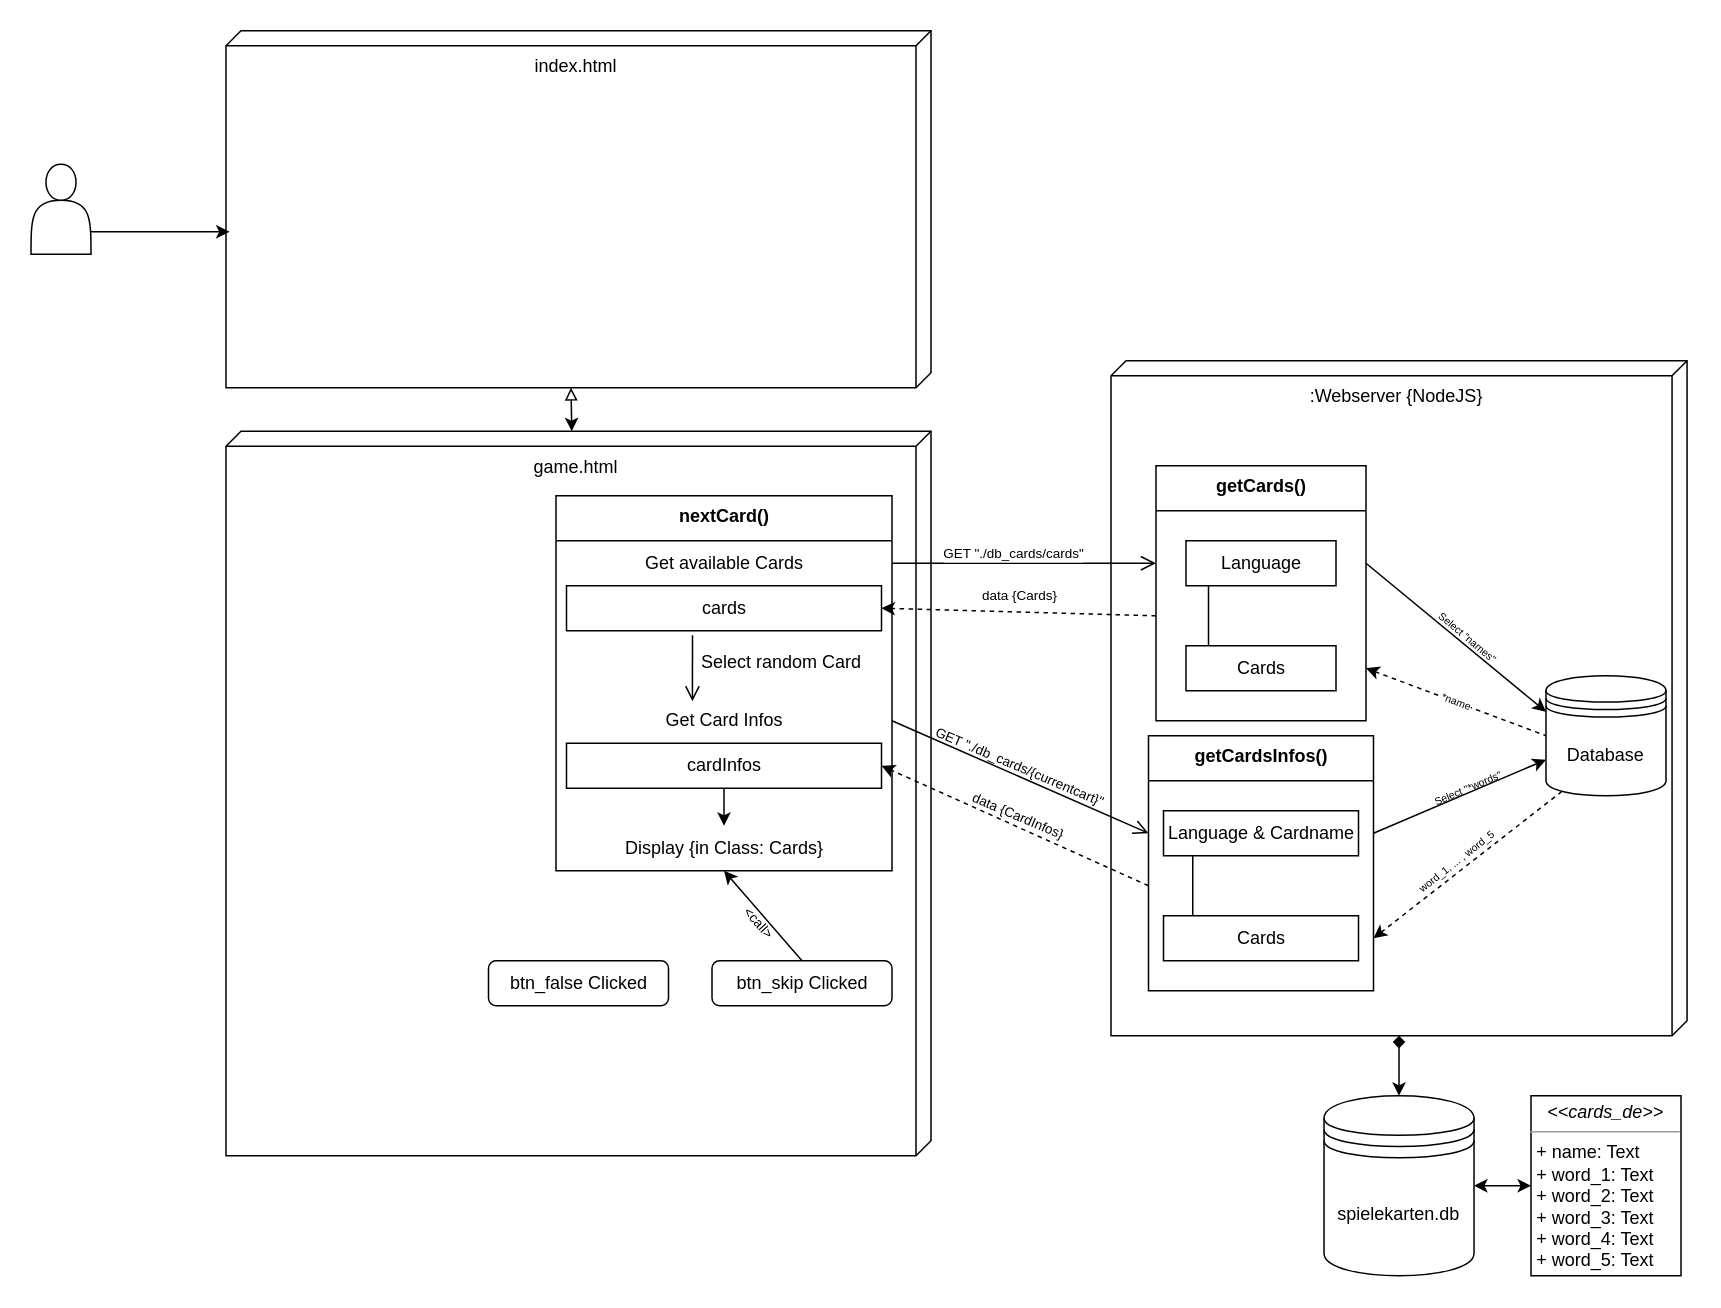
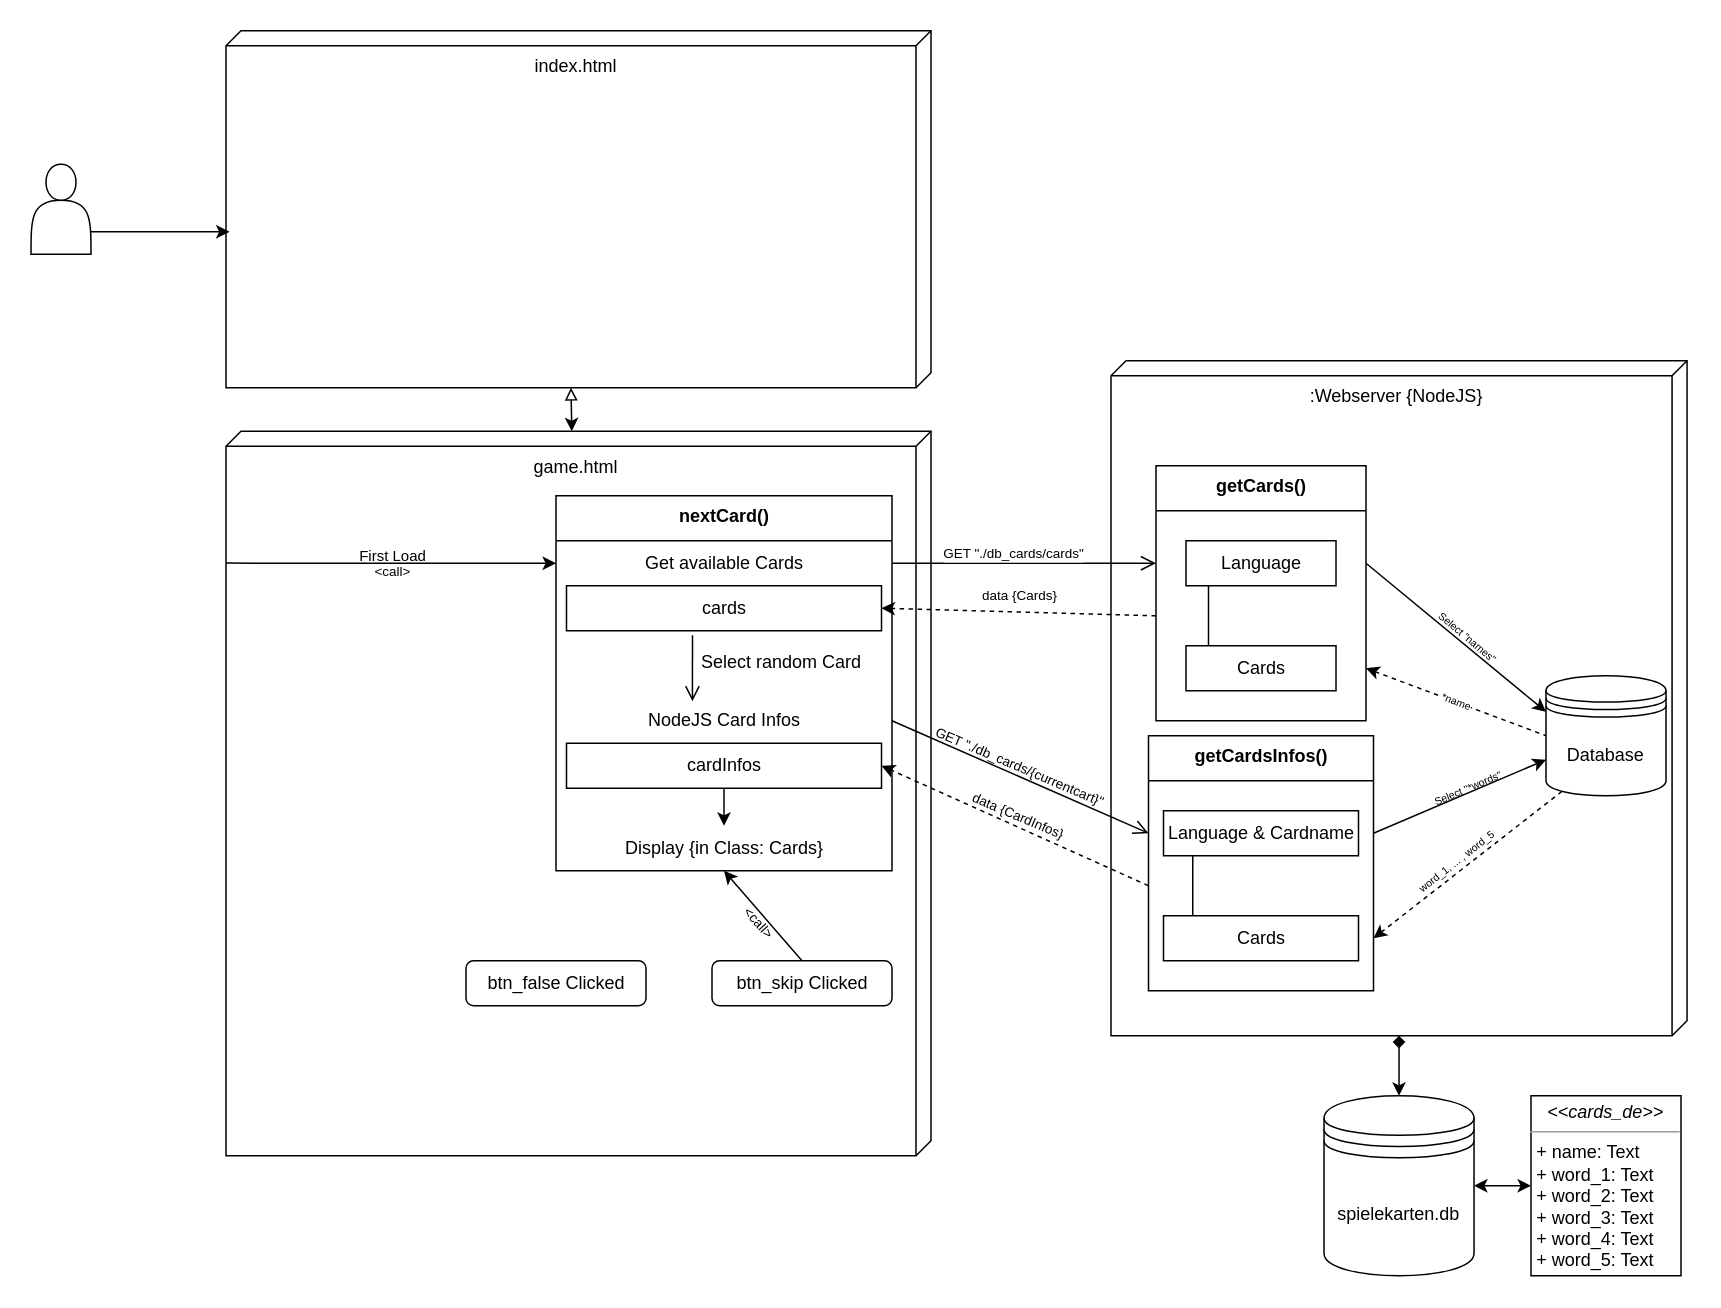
edge "game.html" -> "Get available Cards": added, labels "<call>", "First Load"
node "Get Card Infos": label "Get Card Infos" -> "NodeJS Card Infos"
node "btn_false Clicked": moved (578, 983) -> (556, 983)
